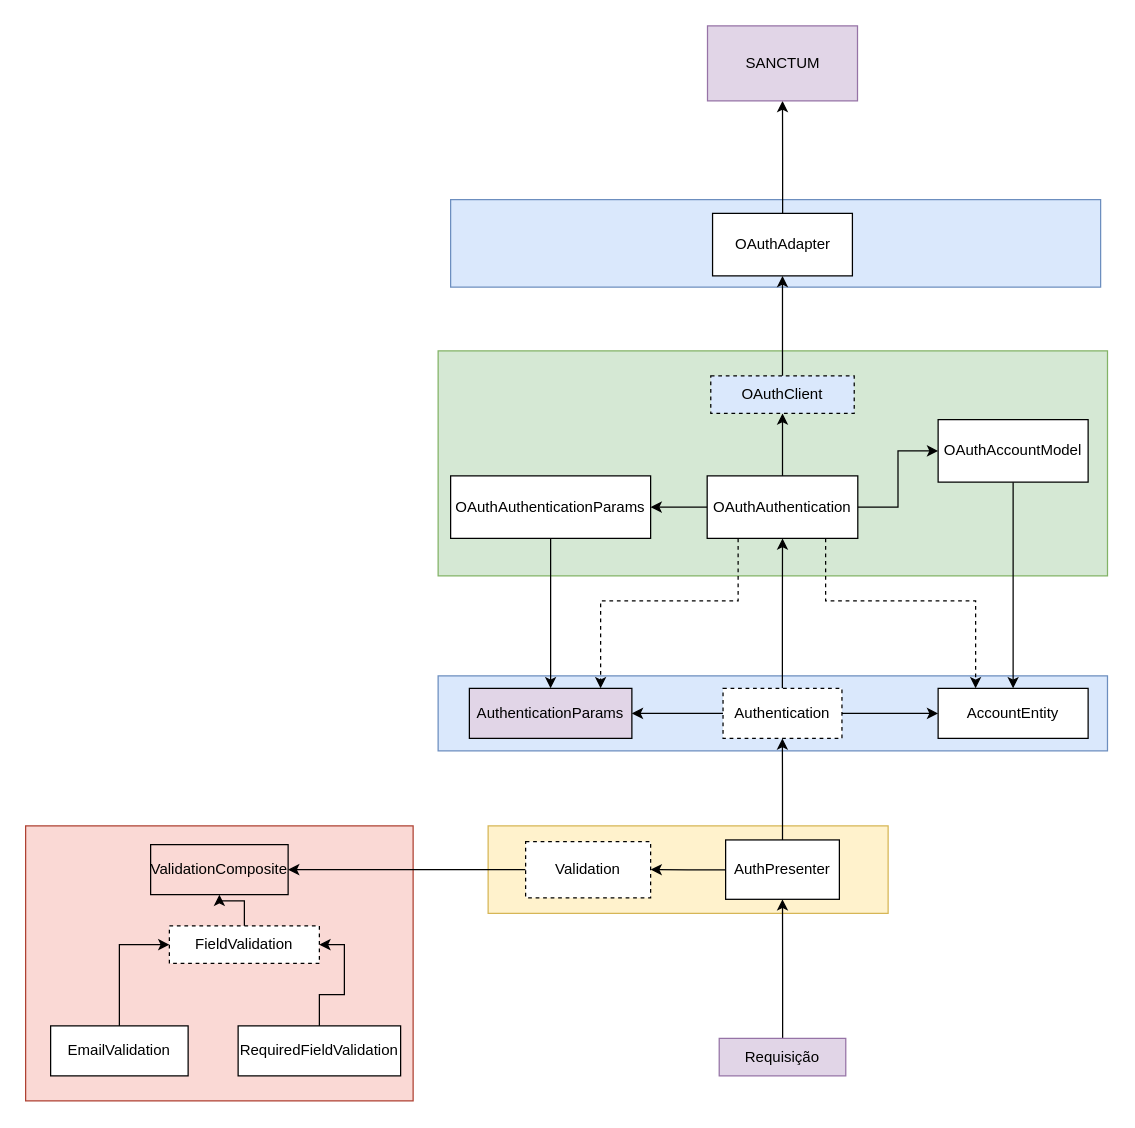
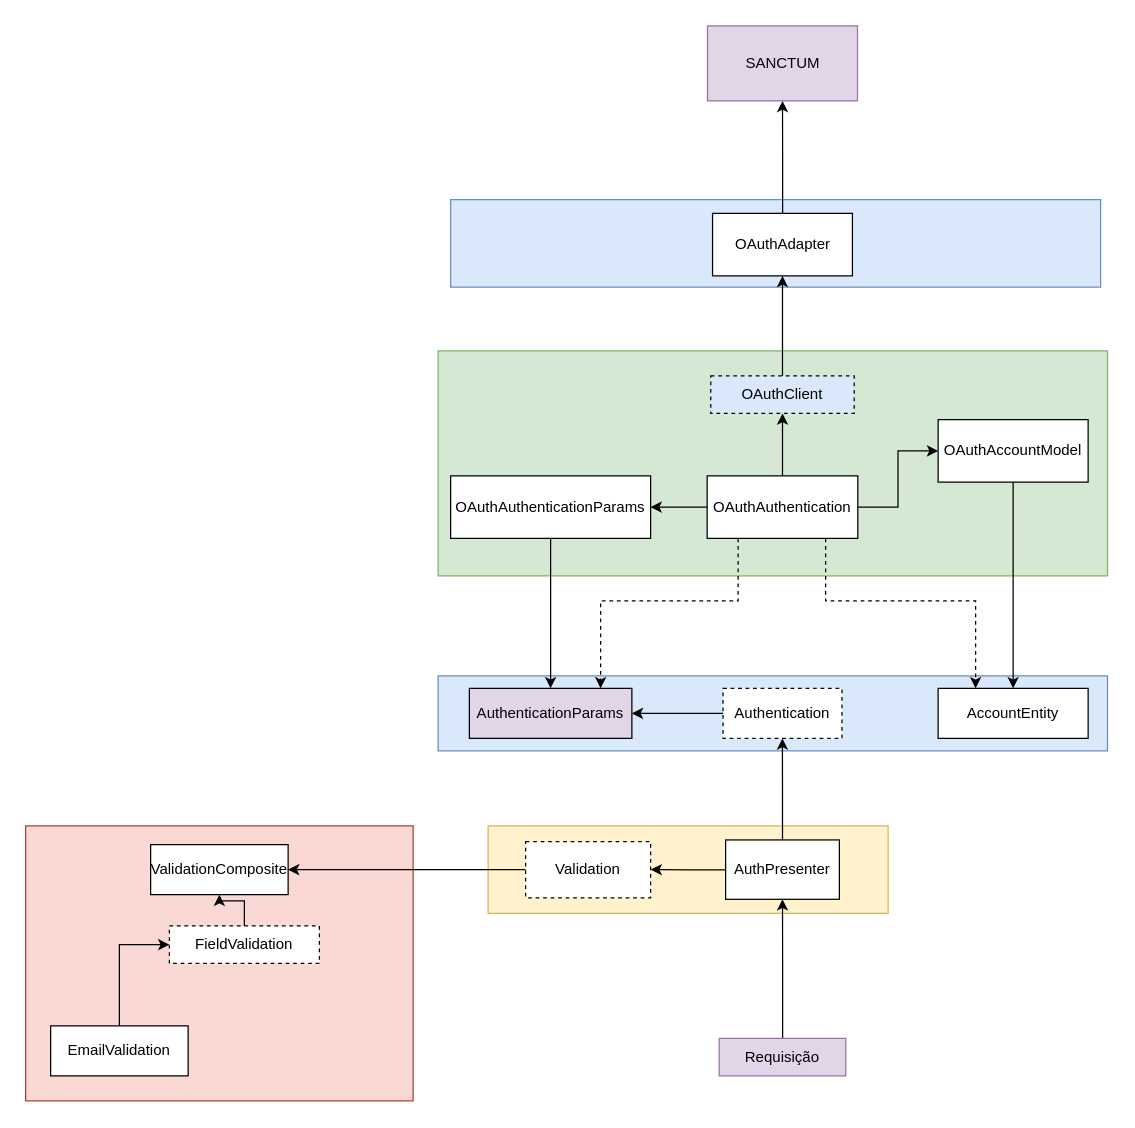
edge "Authentication" -> "OAuthAuthentication": removed
edge "Authentication" -> "AccountEntity": removed
node "ValidationComposite": fillcolor #fad9d5 -> #ffffff
edge "RequiredFieldValidation" -> "FieldValidation": removed
node "RequiredFieldValidation": removed
